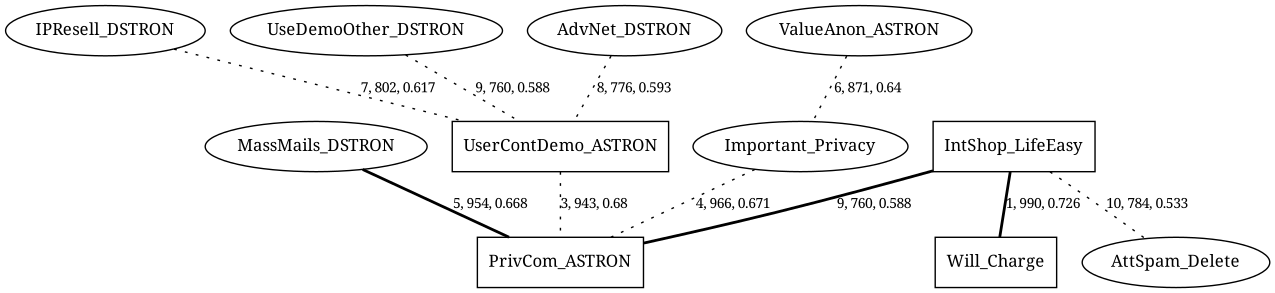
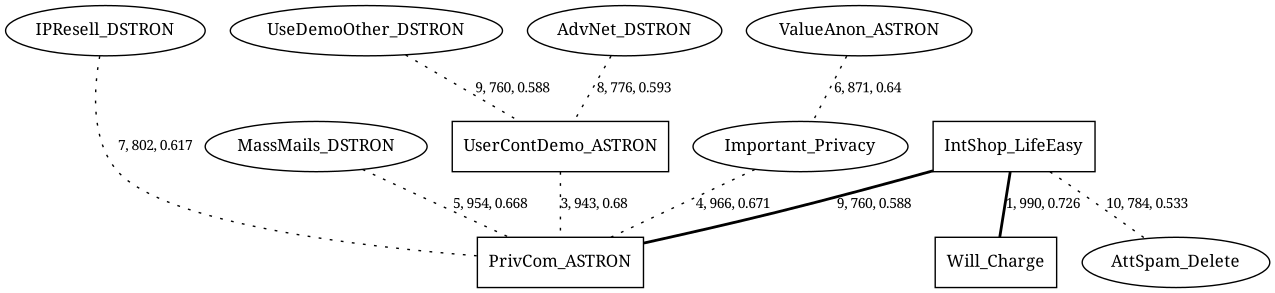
edge "IPResell_DSTRON" -- "UserContDemo_ASTRON": now "IPResell_DSTRON" -- "PrivCom_ASTRON"
edge "MassMails_DSTRON" -- "PrivCom_ASTRON": style bold -> dotted
